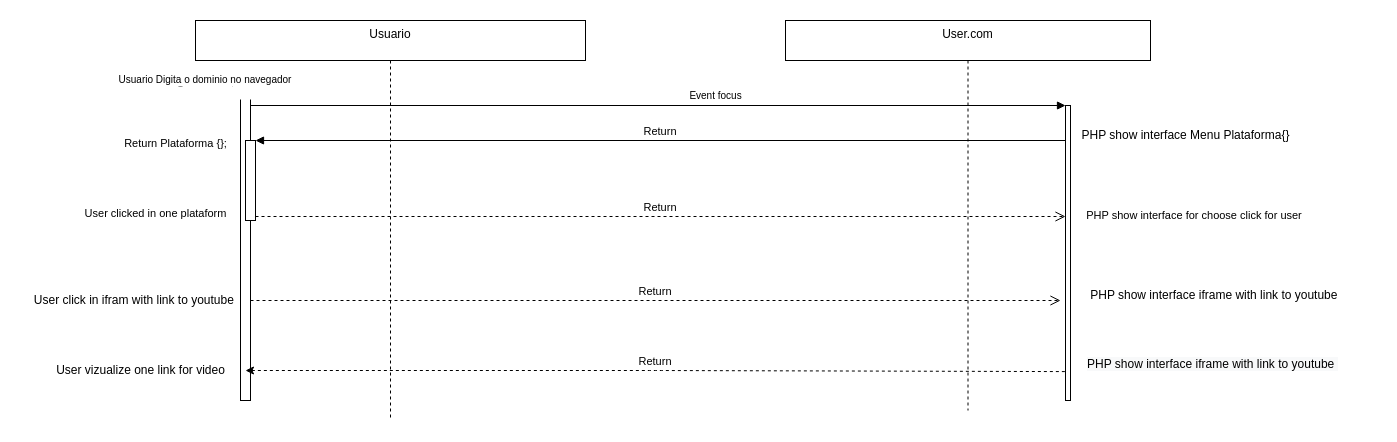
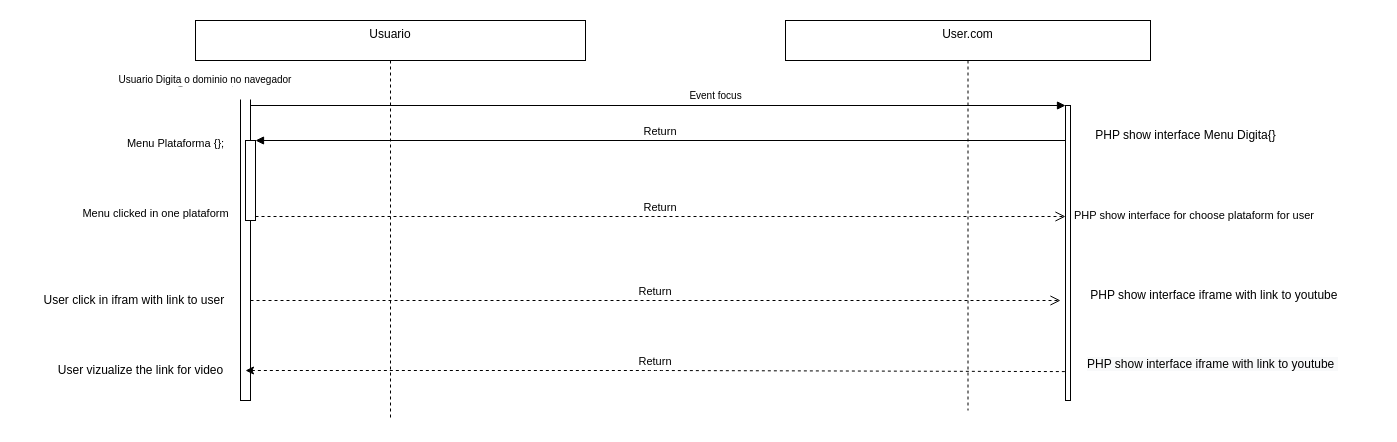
node "PHP show interface Menu Plataforma{}": label "PHP show interface Menu Plataforma{}" -> "PHP show interface Menu Digita{}"
node "Return Plataforma {};": label "Return Plataforma {};" -> "Menu Plataforma {};"
node "PHP show interface for choose click for user": label "PHP show interface for choose click for user" -> "PHP show interface for choose plataform for user"
node "User clicked in one plataform": label "User clicked in one plataform" -> "Menu clicked in one plataform"
node "User click in ifram with link to youtube": label "User click in ifram with link to youtube" -> "User click in ifram with link to user"
node "User vizualize one link for video": label "User vizualize one link for video" -> "User vizualize the link for video"
